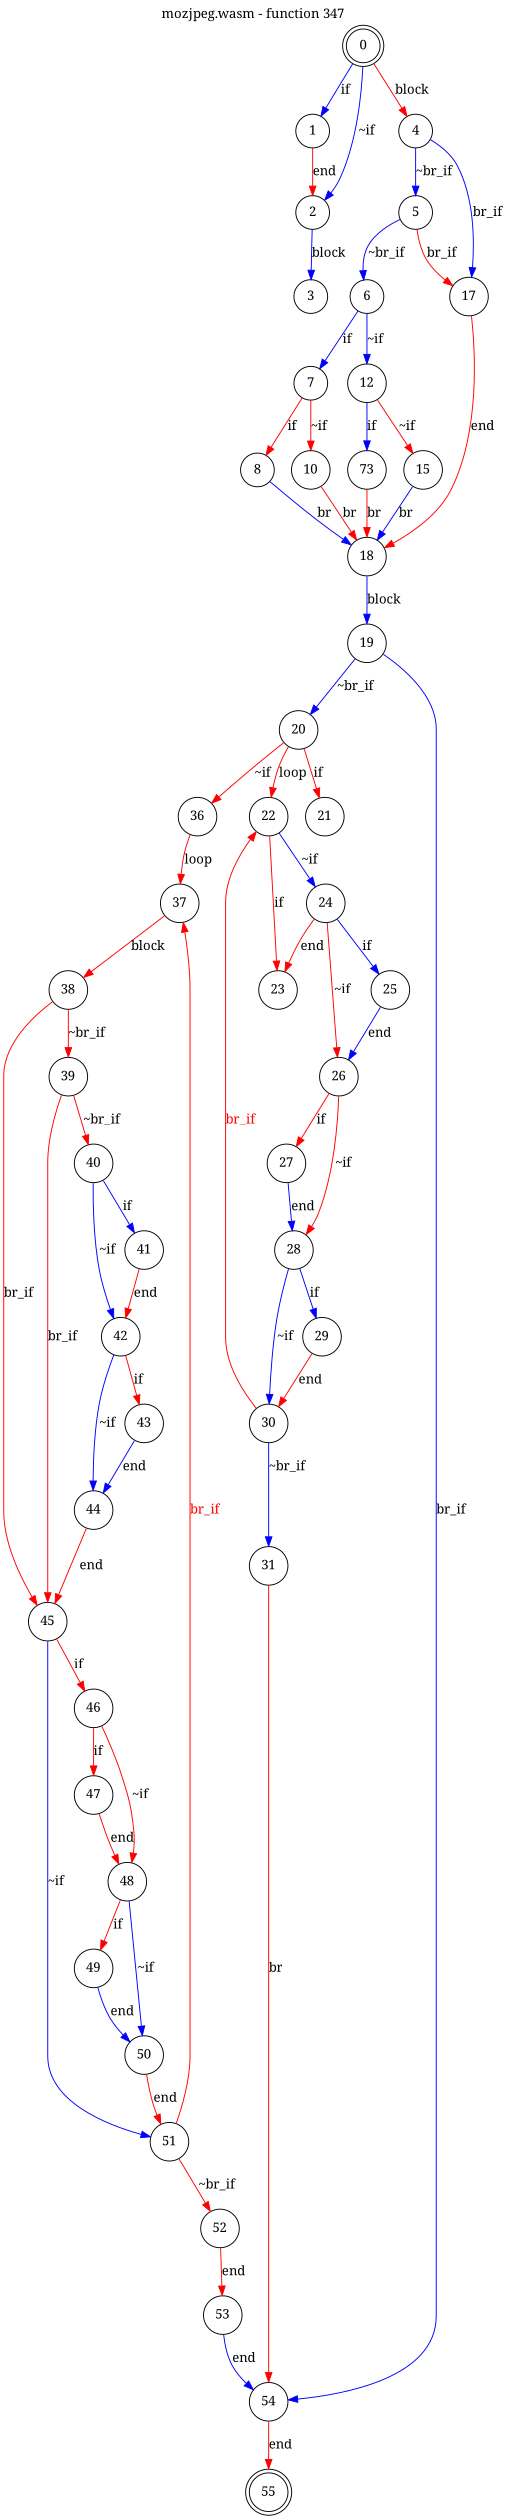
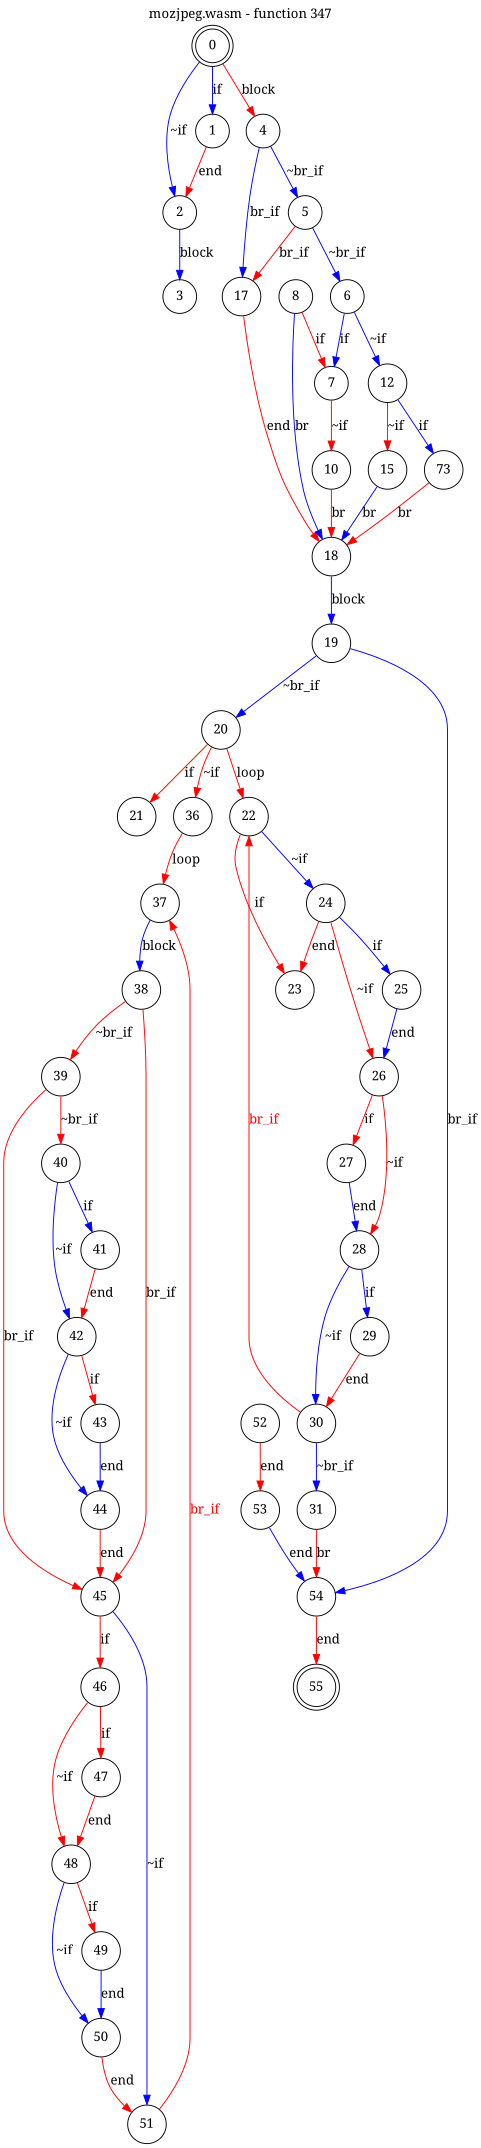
edge "7" -> "8": reversed
edge "37" -> "38": color red -> blue
edge "51" -> "52": removed, label "~br_if"
